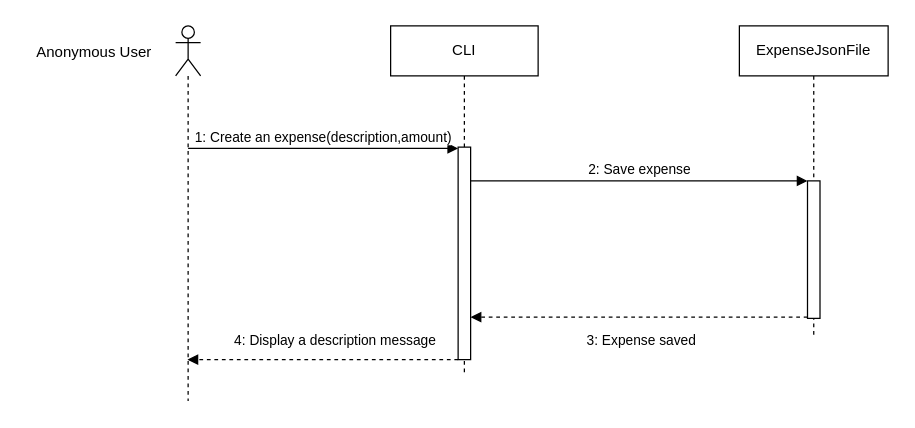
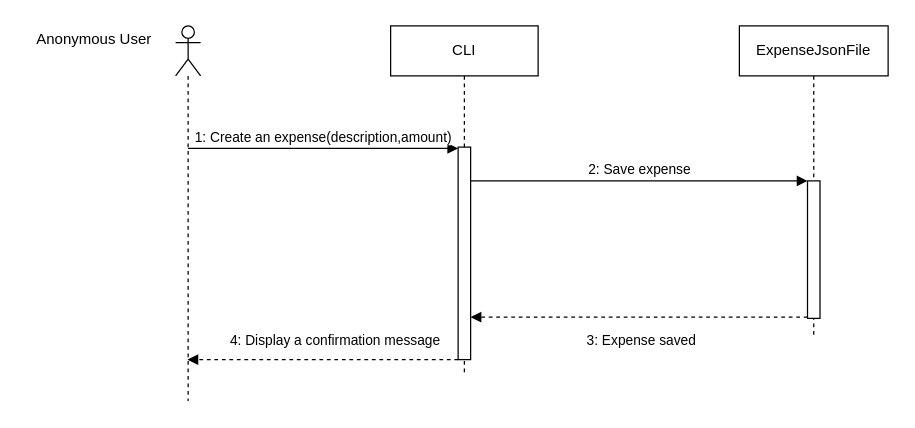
node "Anonymous User": moved (94, 52) -> (94, 39)
node "4: Display a description message": label "4: Display a description message" -> "4: Display a confirmation message"
